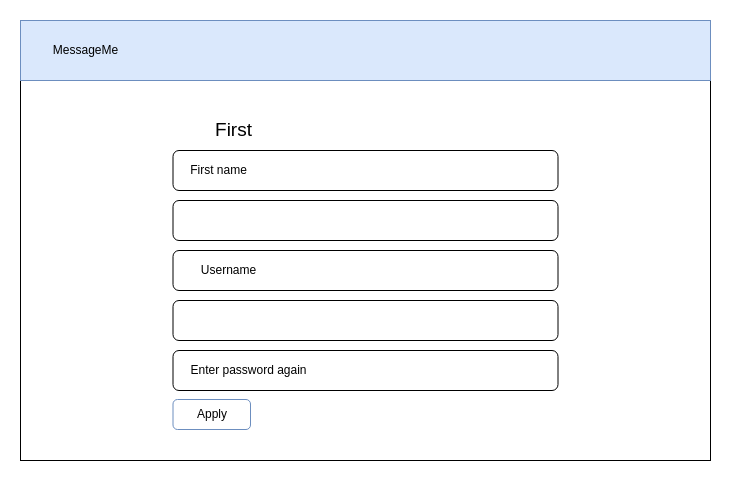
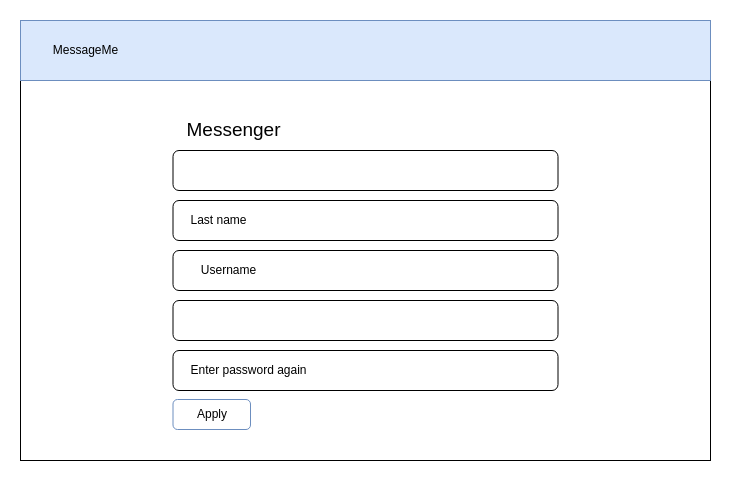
node "First": label "First" -> "Messenger"
node "First name": removed
node "Last name": added
